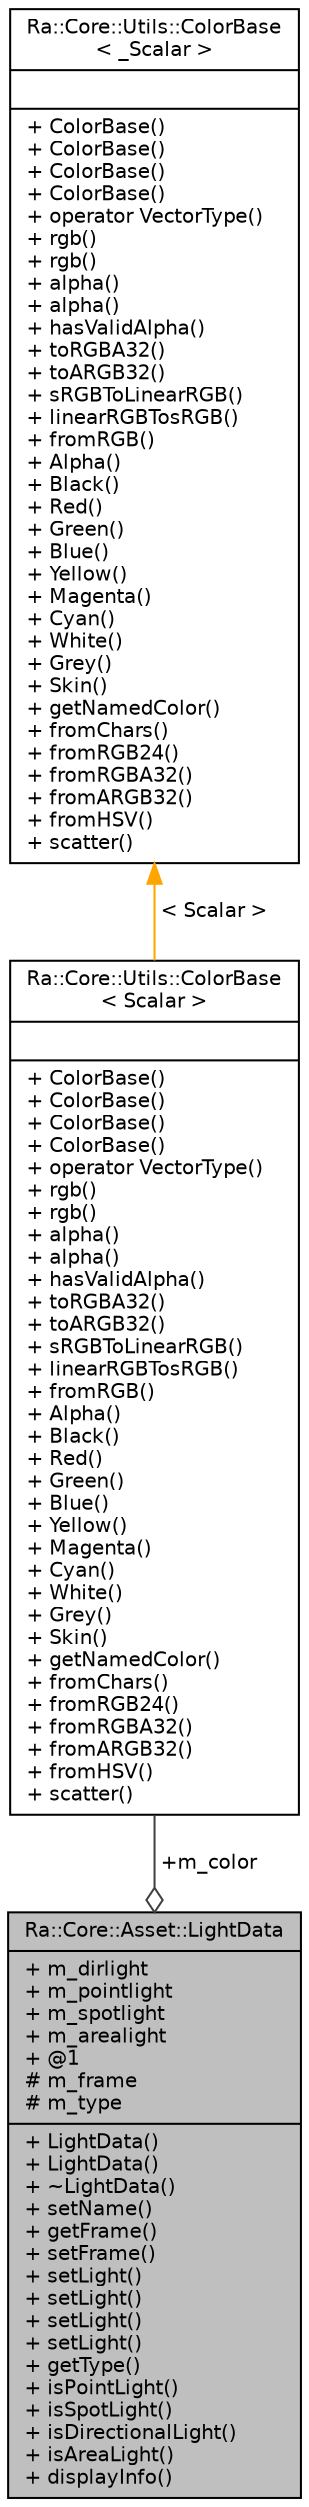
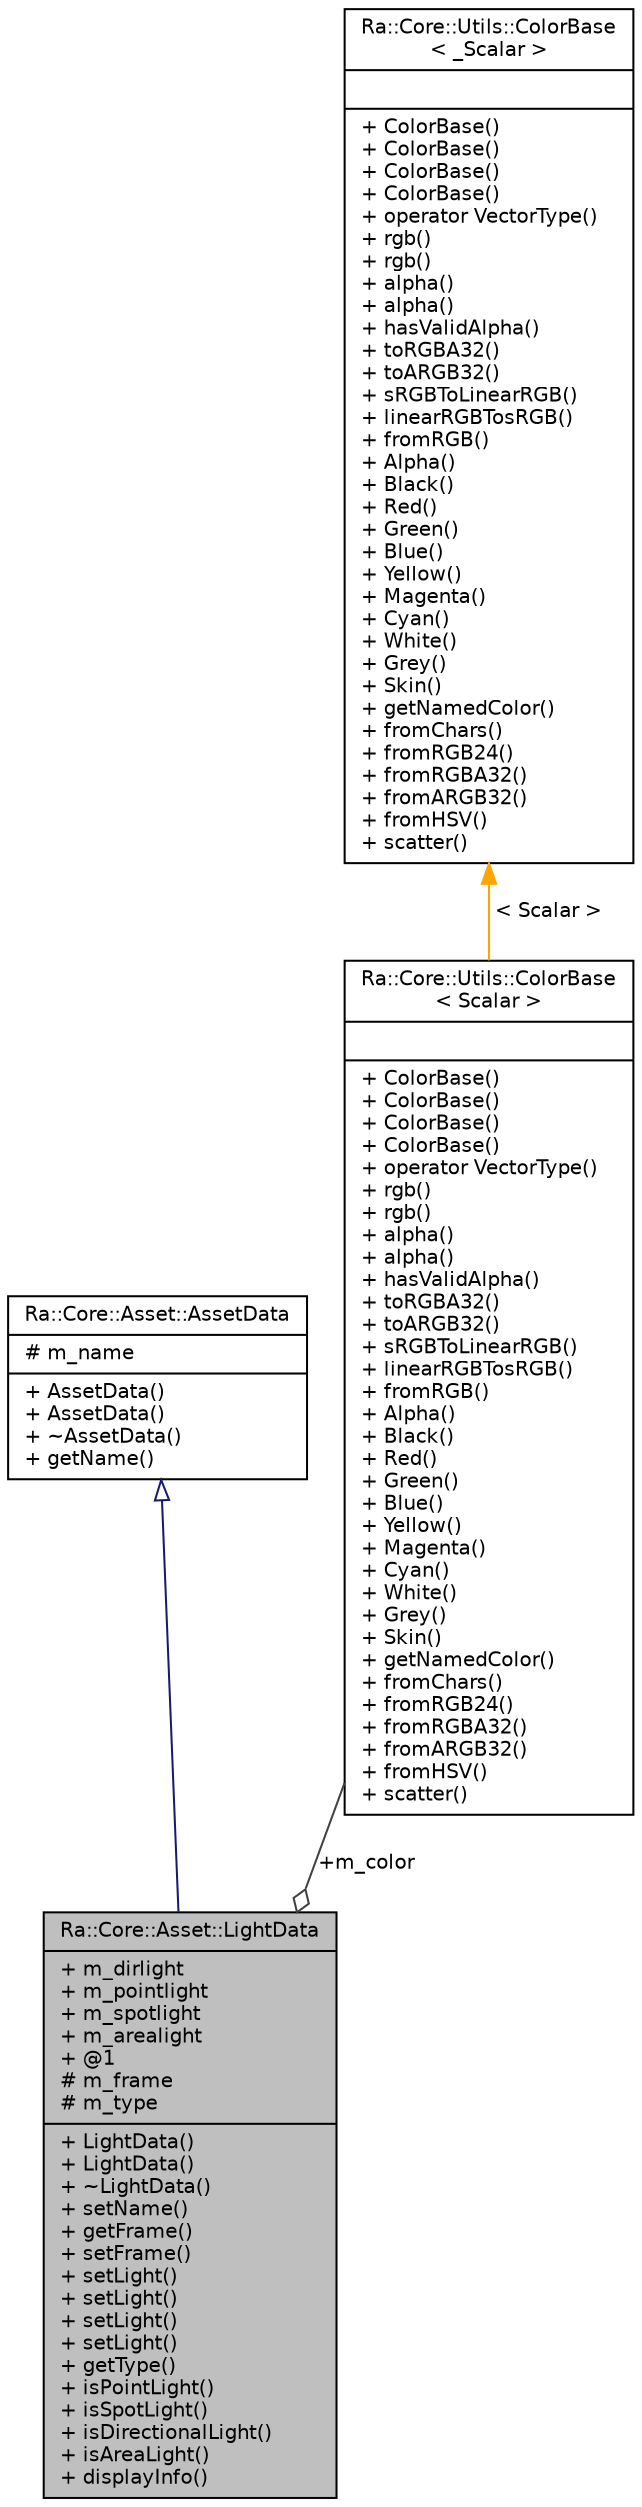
node "Ra::Core::Asset::AssetData": added
